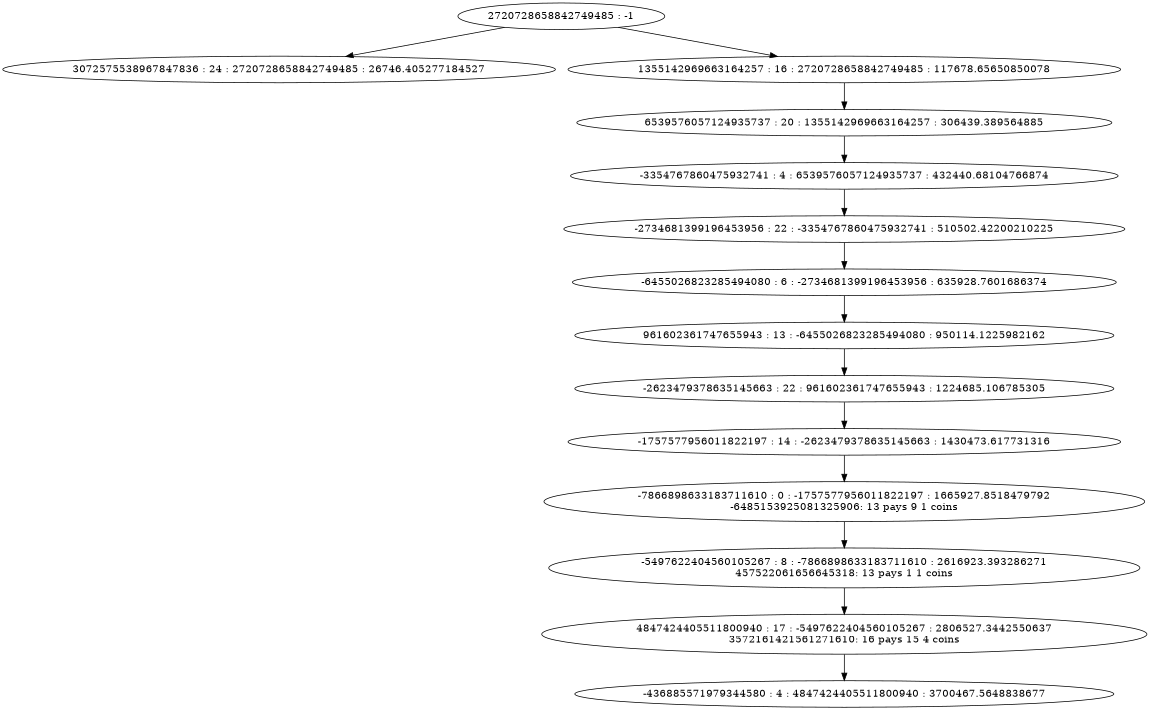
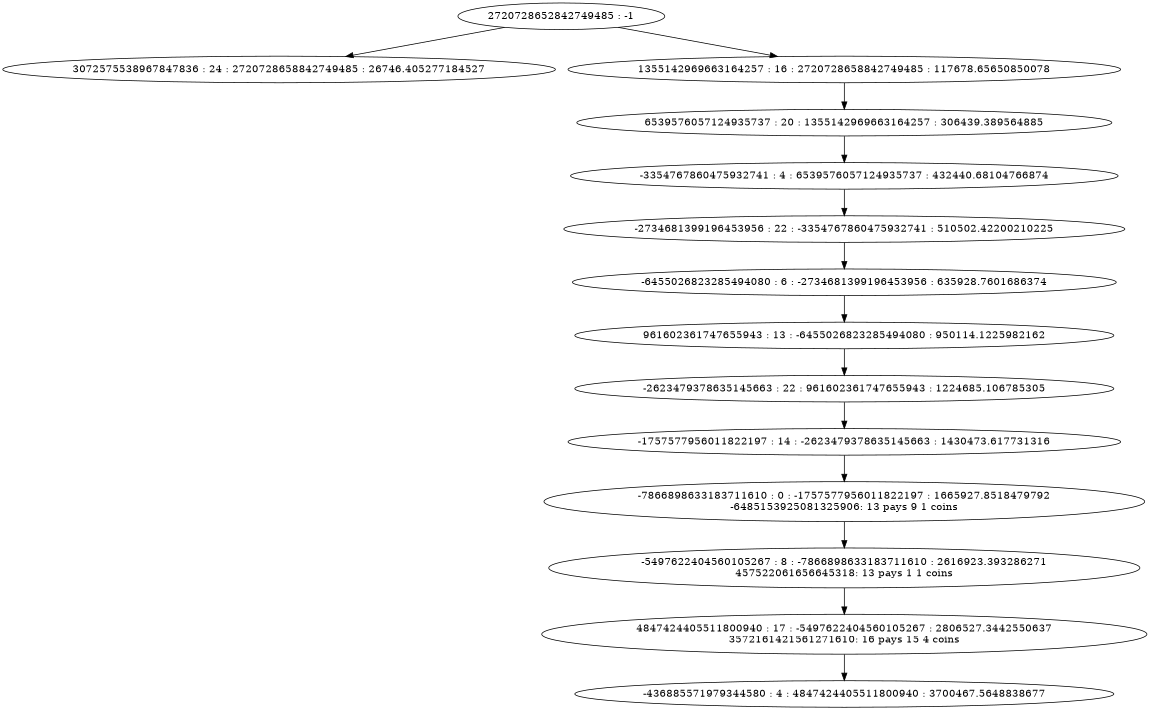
node "2720728658842749485 : -1": label "2720728658842749485 : -1" -> "2720728652842749485 : -1"
